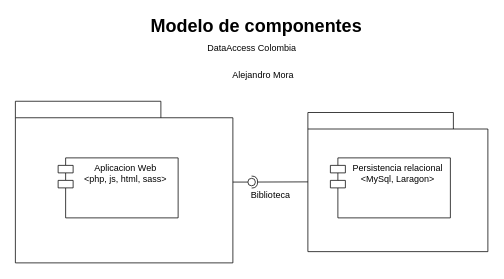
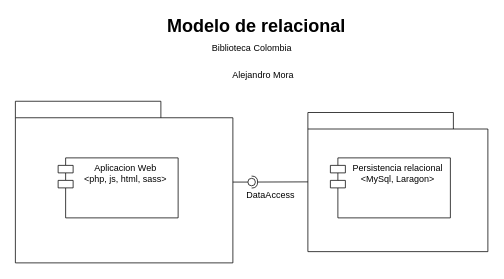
node "Modelo de componentes": label "Modelo de componentes" -> "Modelo de relacional"
node "DataAccess Colombia": label "DataAccess Colombia" -> "Biblioteca Colombia"
node "Biblioteca": label "Biblioteca" -> "DataAccess"
